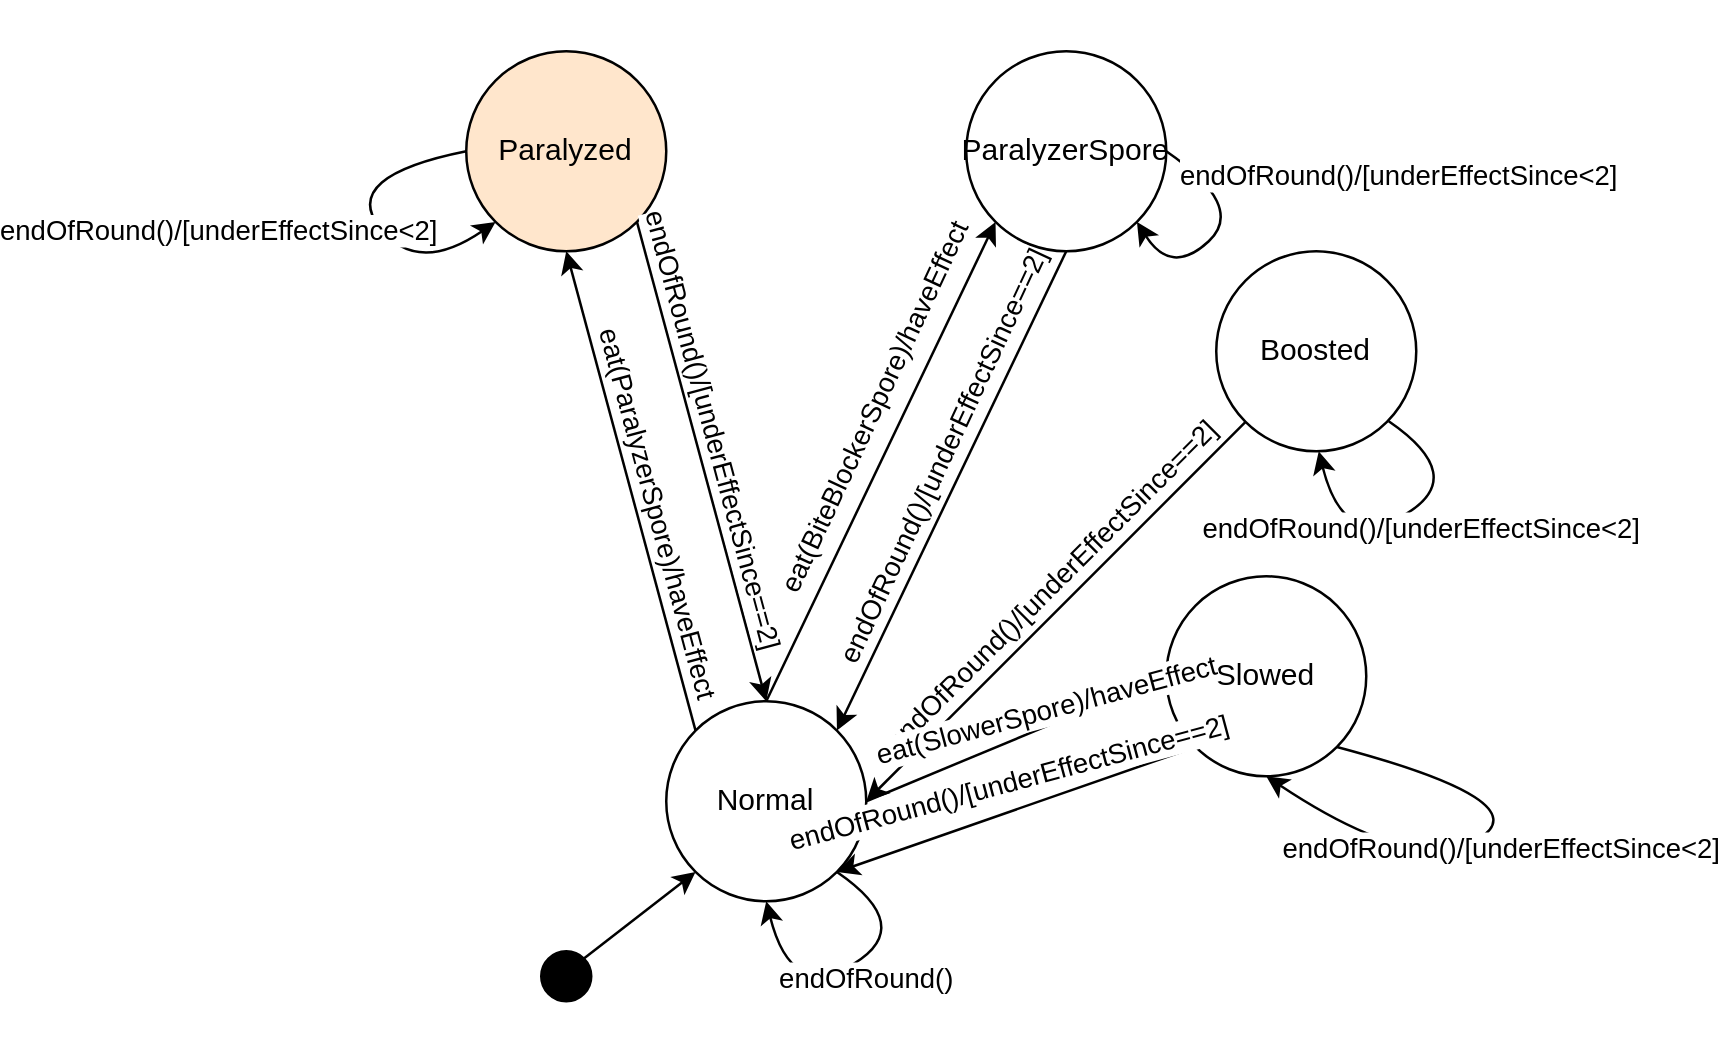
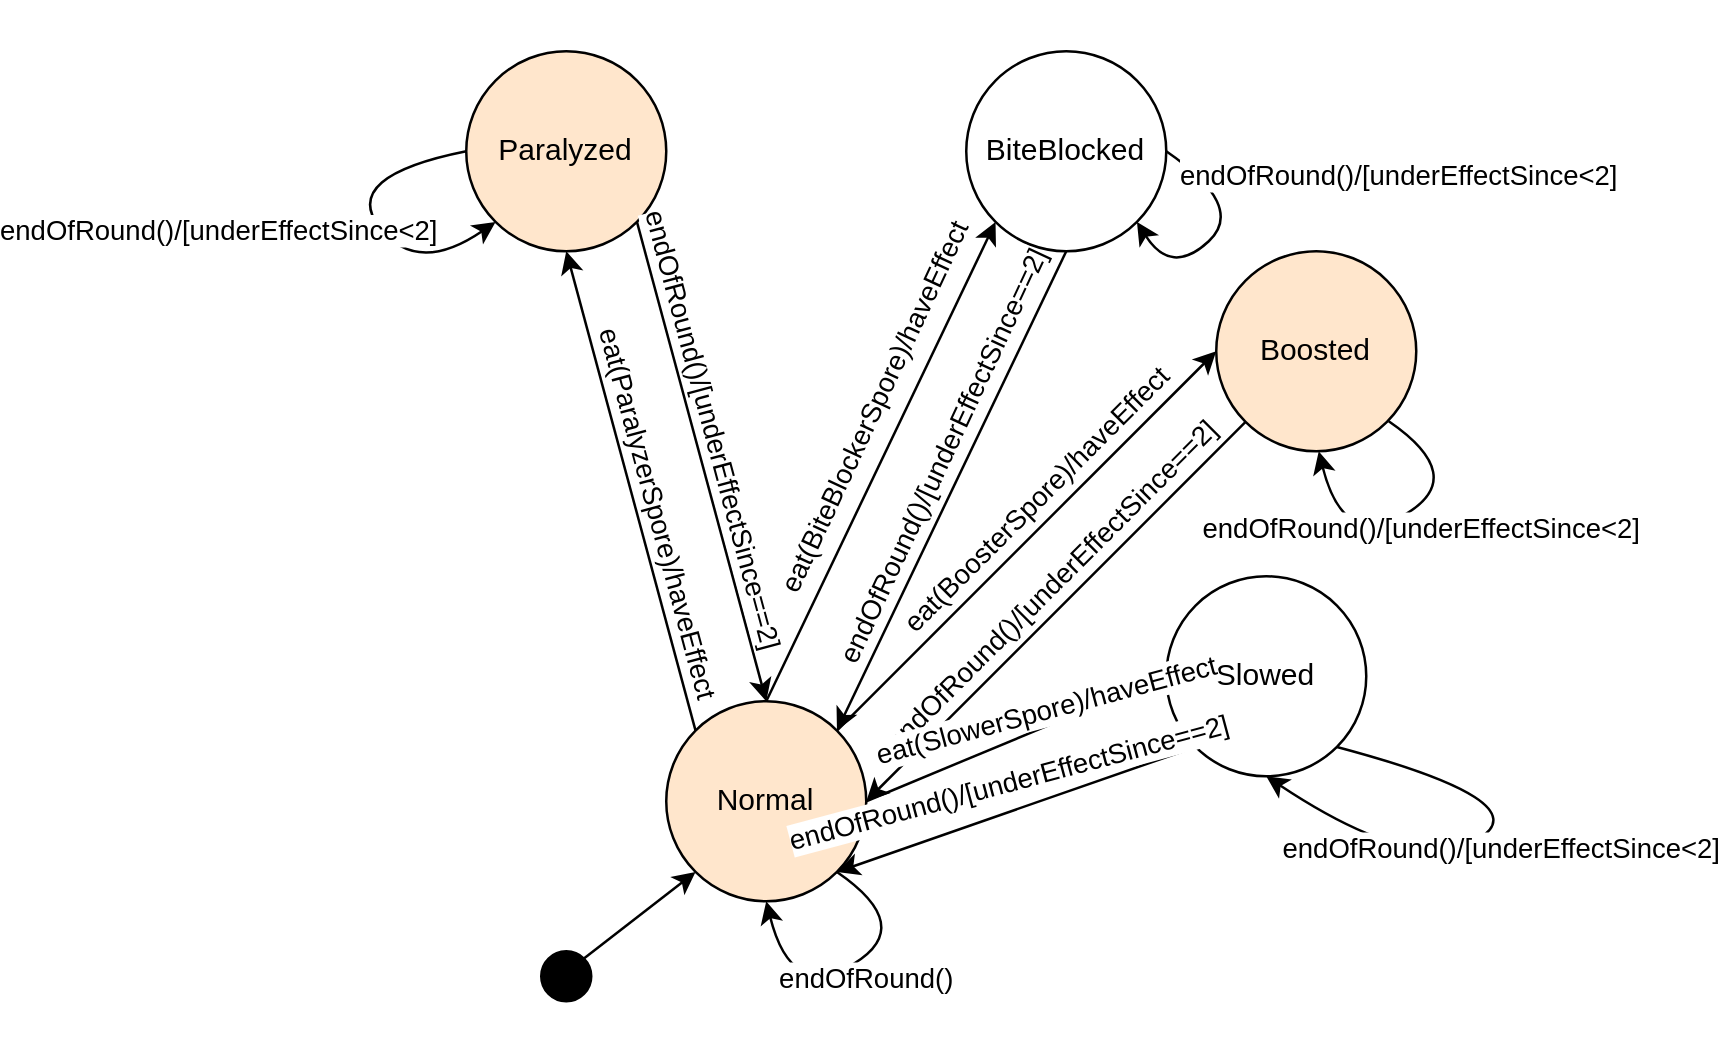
node "ParalyzerSpore": label "ParalyzerSpore" -> "BiteBlocked"
node "Boosted": fillcolor #ffffff -> #ffe6cc
edge "Normal" -> "Boosted": added, label "eat(BoosterSpore)/haveEffect"
node "Normal": fillcolor #ffffff -> #ffe6cc
